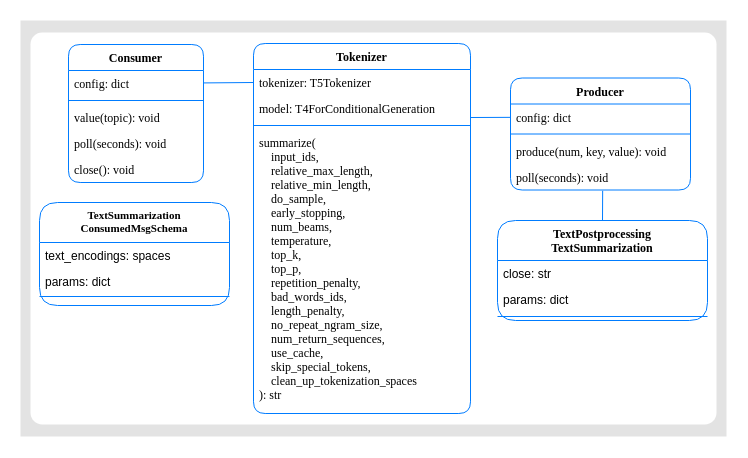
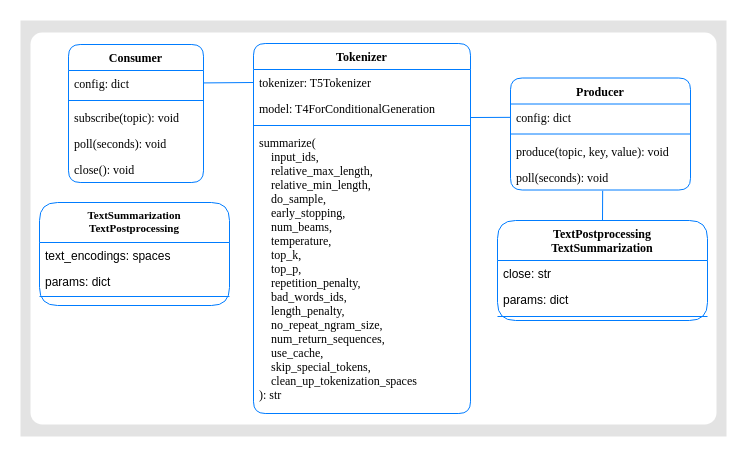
node "value(topic): void": label "value(topic): void" -> "subscribe(topic): void"
node "produce(num, key, value): void": label "produce(num, key, value): void" -> "produce(topic, key, value): void"
node "TextSummarization ConsumedMsgSchema": label "TextSummarization ConsumedMsgSchema" -> "TextSummarization TextPostprocessing"
